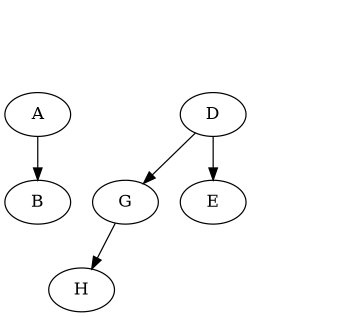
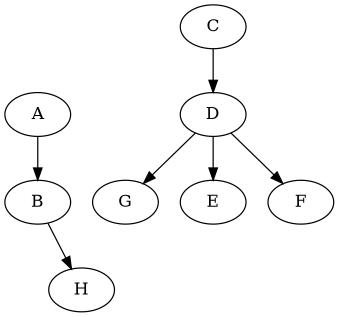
node "C": added
node "F": added
edge "G" -> "H": now "B" -> "H"
